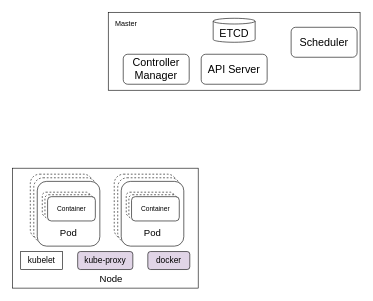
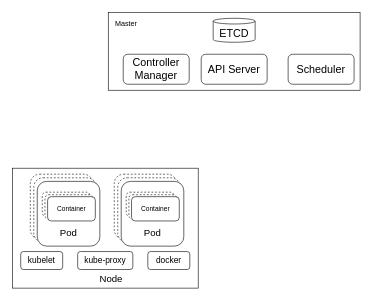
node "Scheduler": moved (324, 42) -> (321, 69)
node "kubelet": shape rectangle -> rounded rectangle
node "kube-proxy": fillcolor #e1d5e7 -> #ffffff
node "docker": fillcolor #e1d5e7 -> #ffffff
